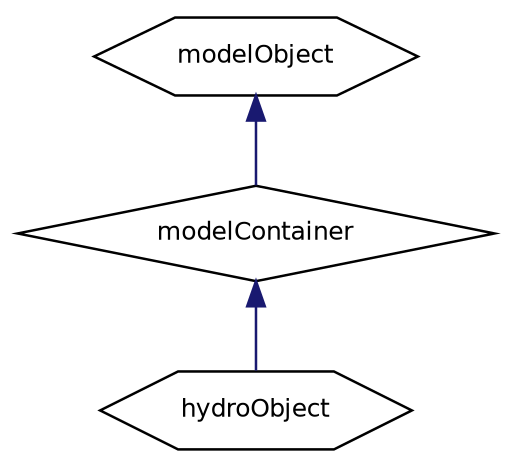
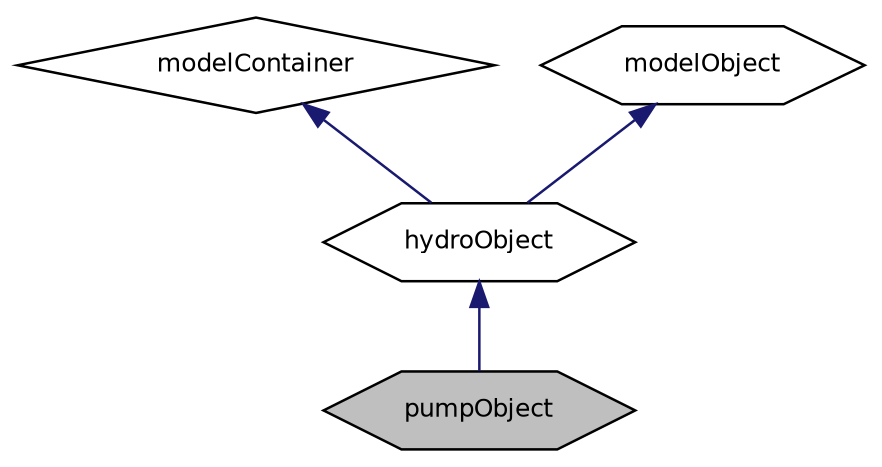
edge "modelContainer" -> "modelObject": now "hydroObject" -> "modelObject"
node "pumpObject": added
